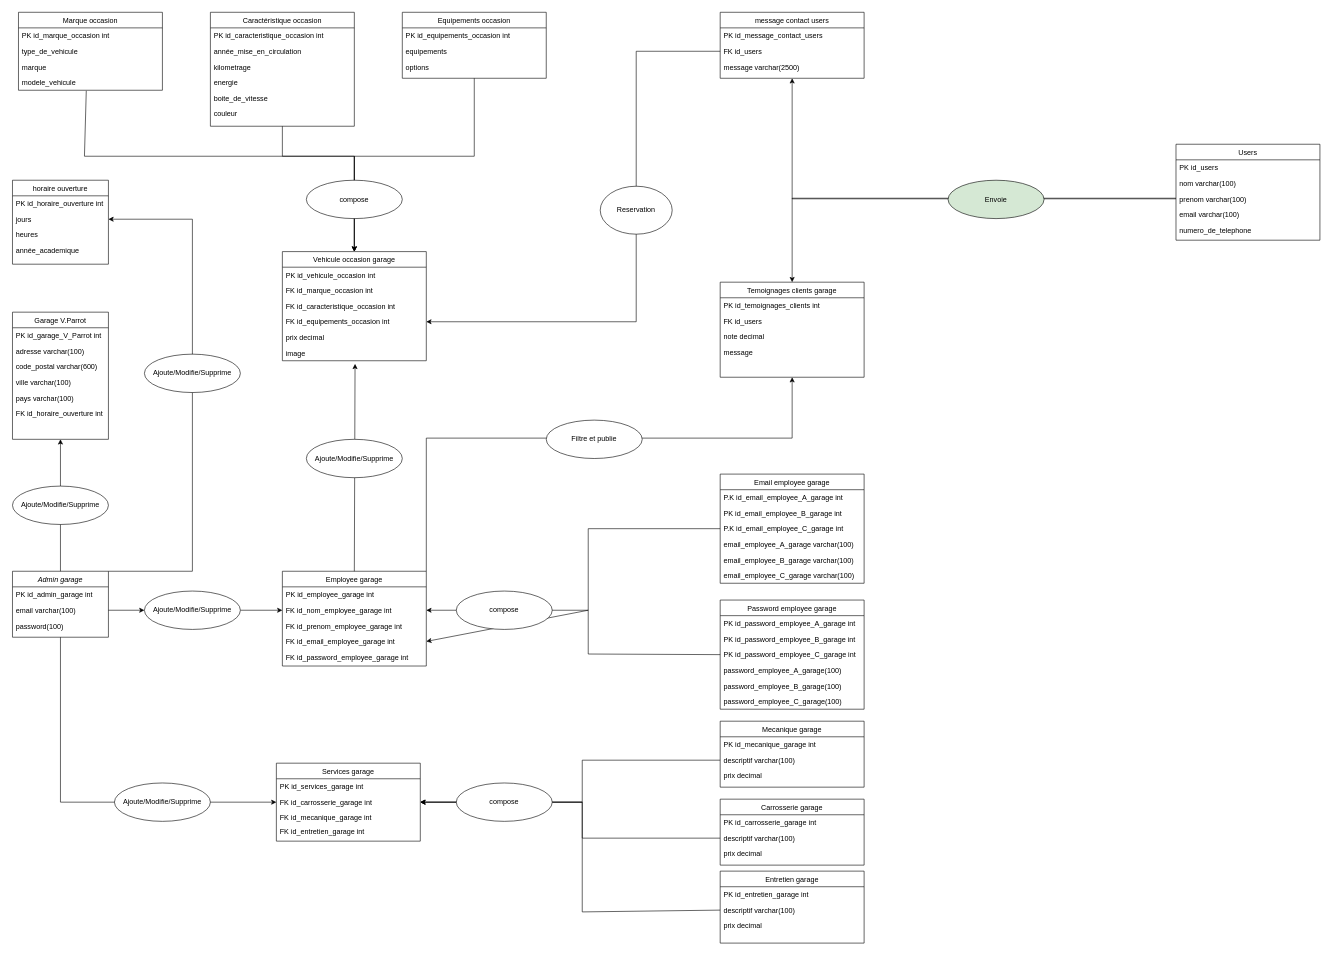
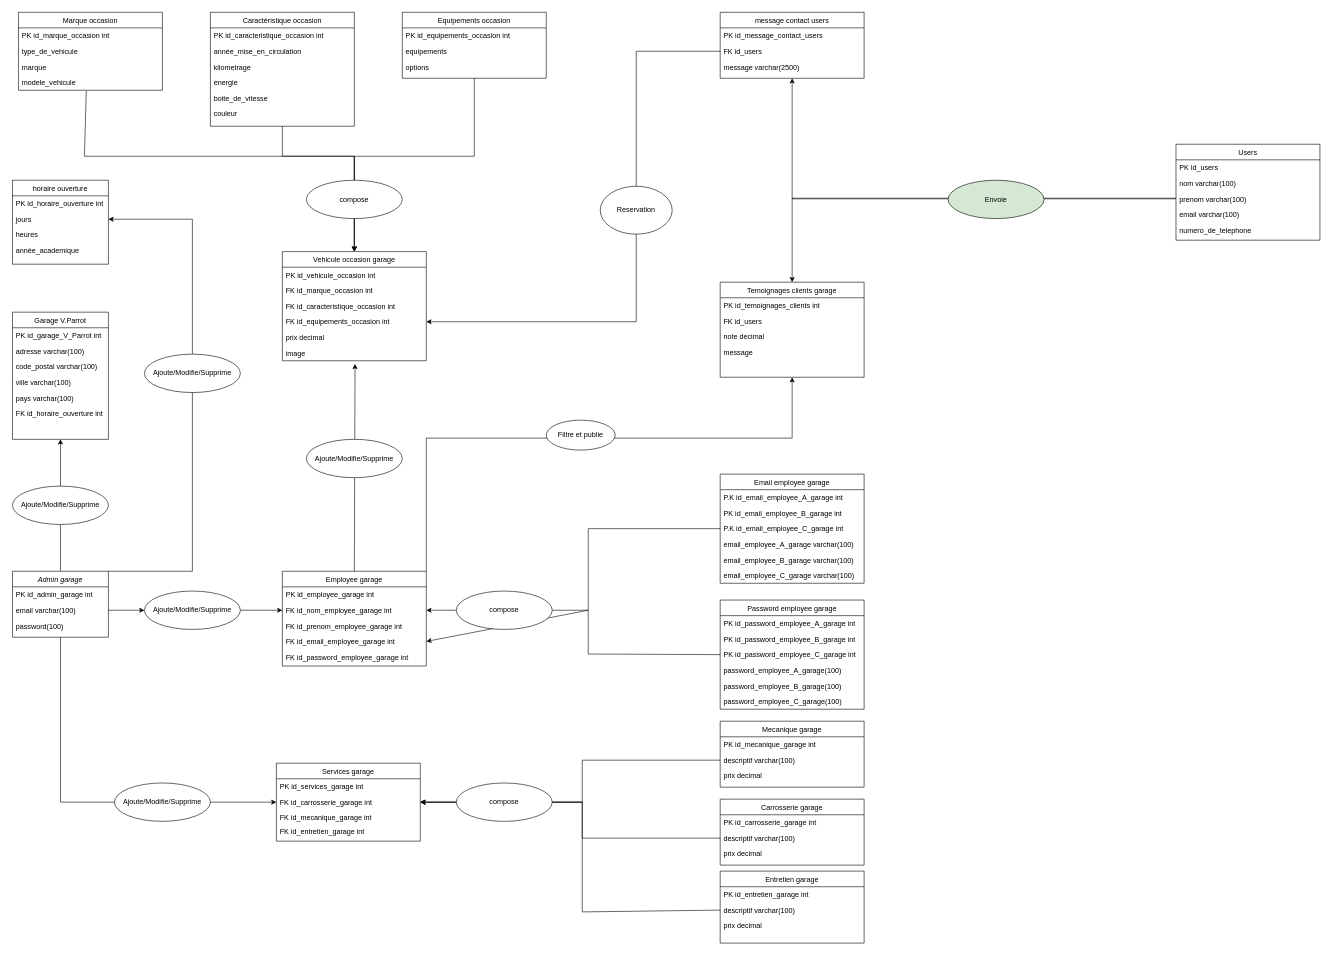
node "code_postal varchar(600)": label "code_postal varchar(600)" -> "code_postal varchar(100)"
node "Filtre et publie": size 96x38 -> 69x30
